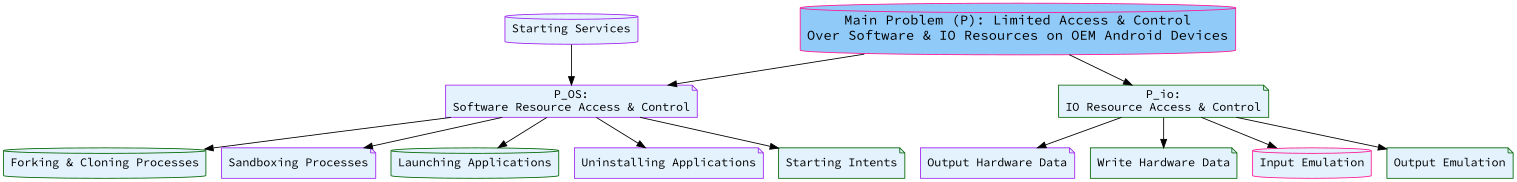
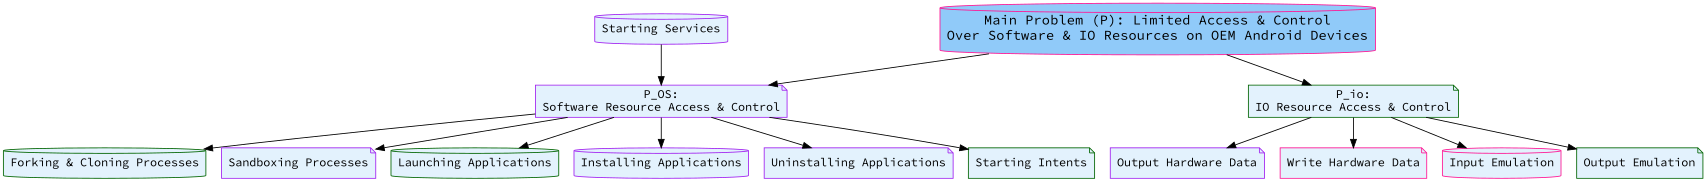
node "Installing Applications": added
node "Write Hardware Data": color darkgreen -> deeppink
